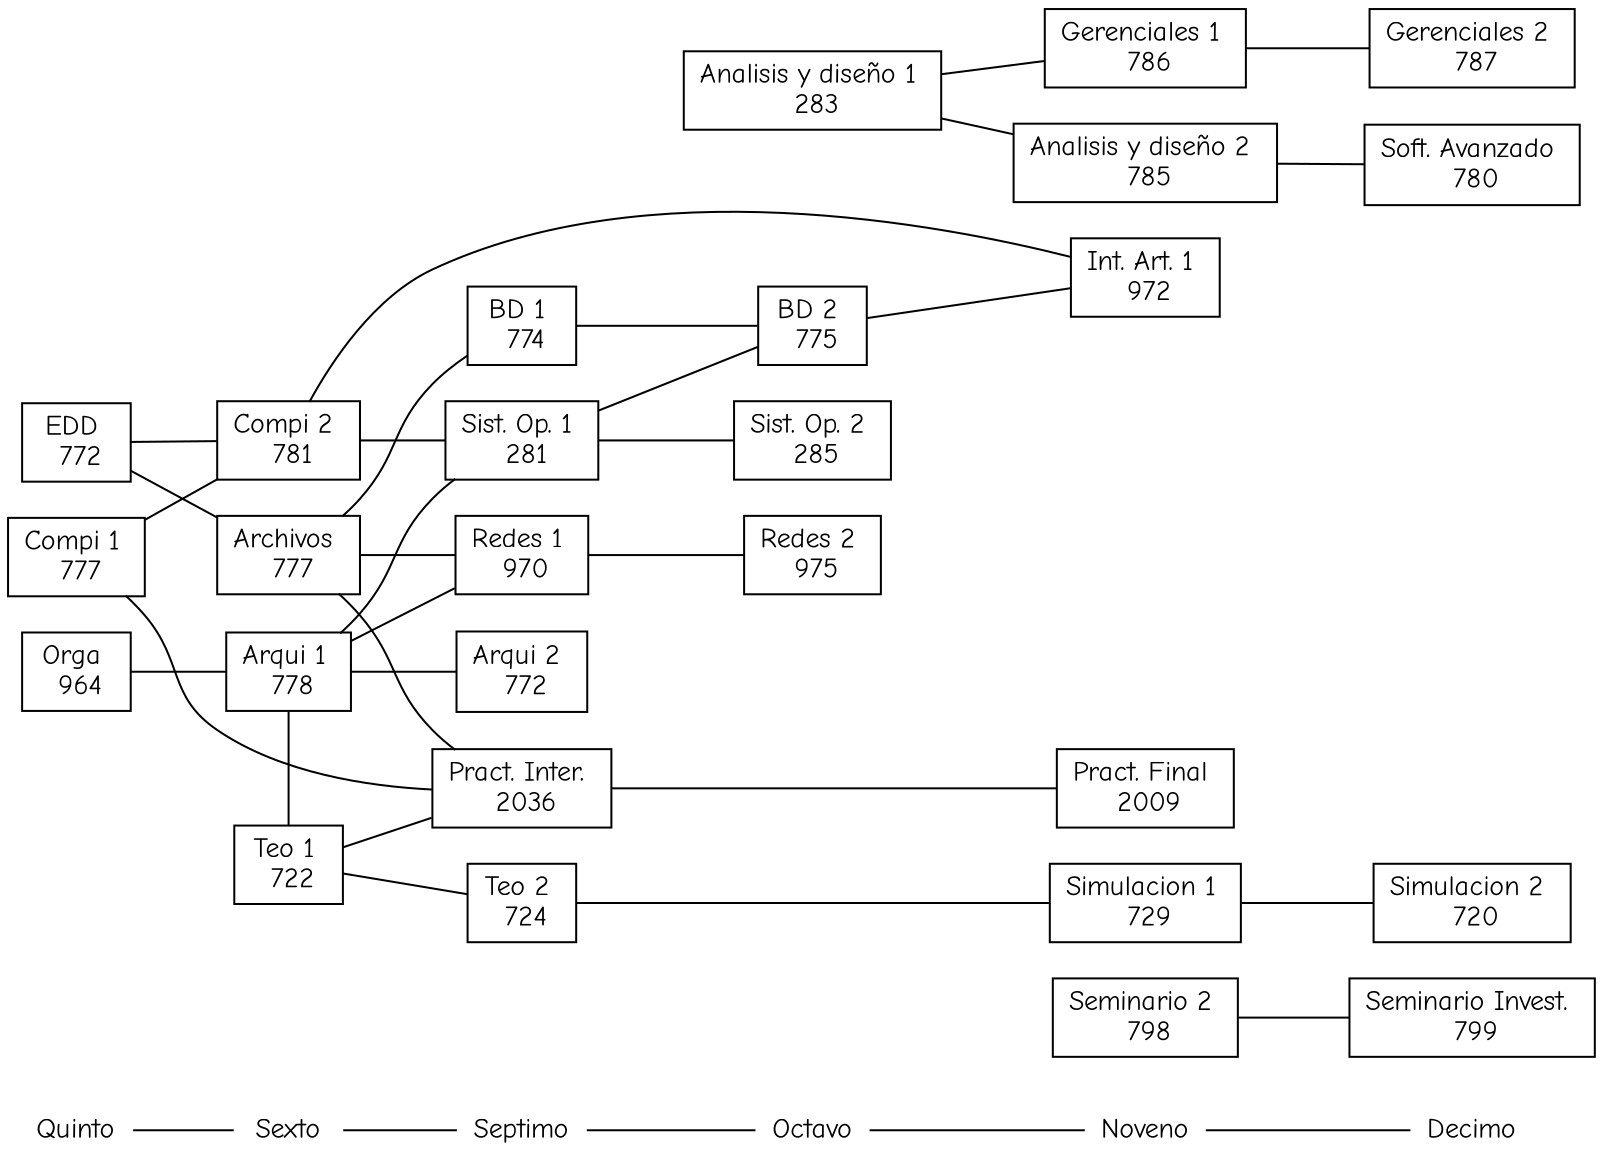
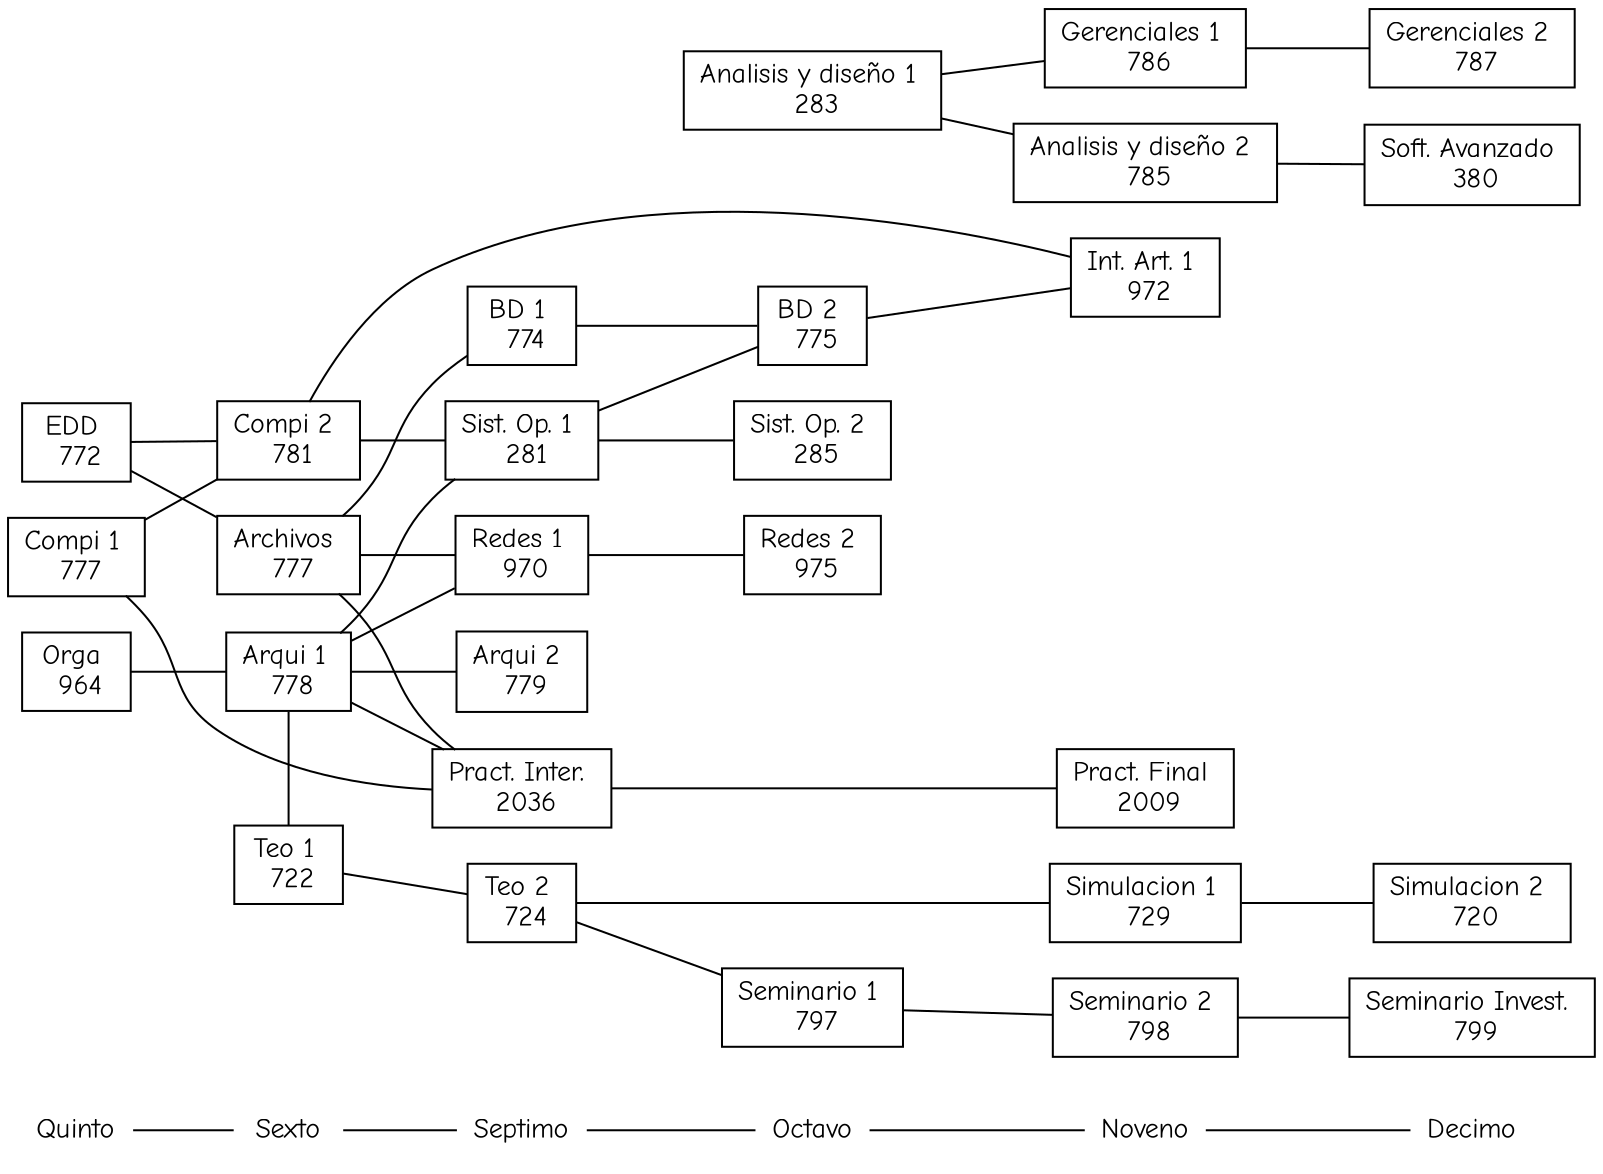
node "Soft. Avanzado 780": label "Soft. Avanzado 780" -> "Soft. Avanzado 380"
node "Arqui 2 772": label "Arqui 2 772" -> "Arqui 2 779"
edge "Pract. Inter. 2036" -- "Teo 1 722": now "Pract. Inter. 2036" -- "Arqui 1 778"
node "Seminario 1 797": added
